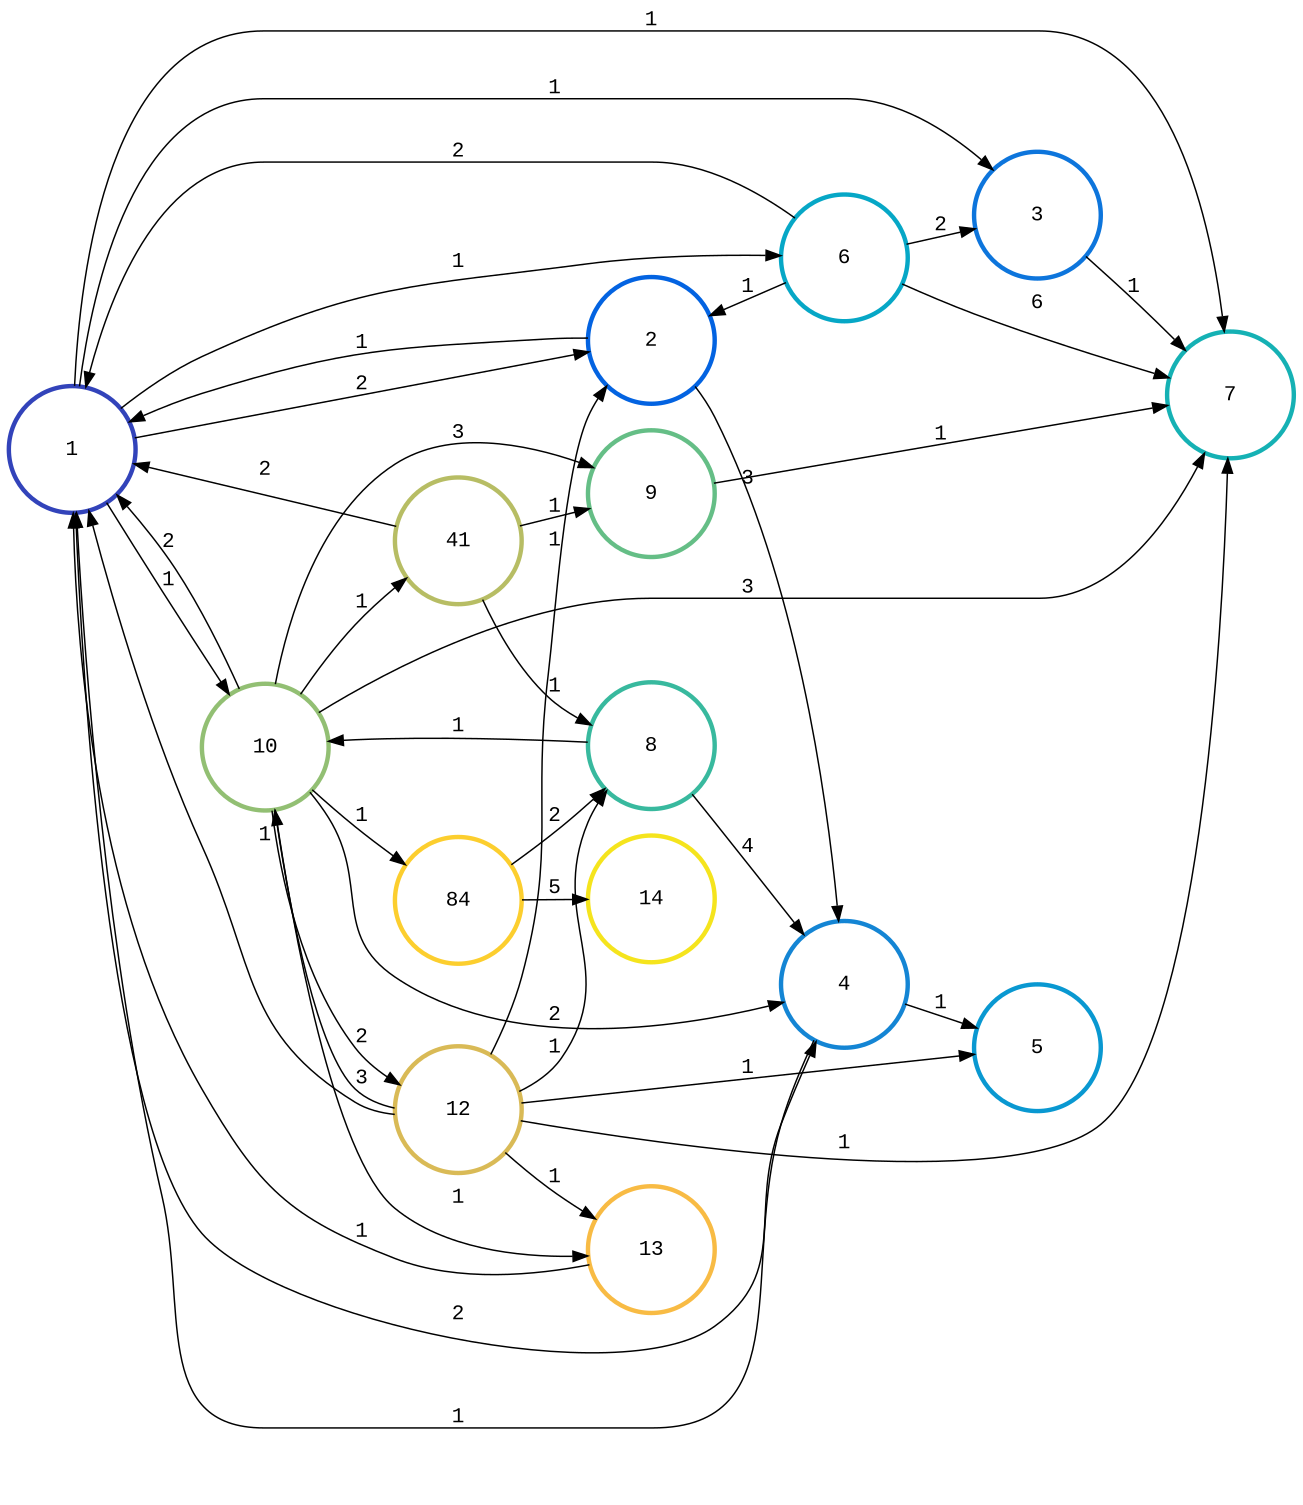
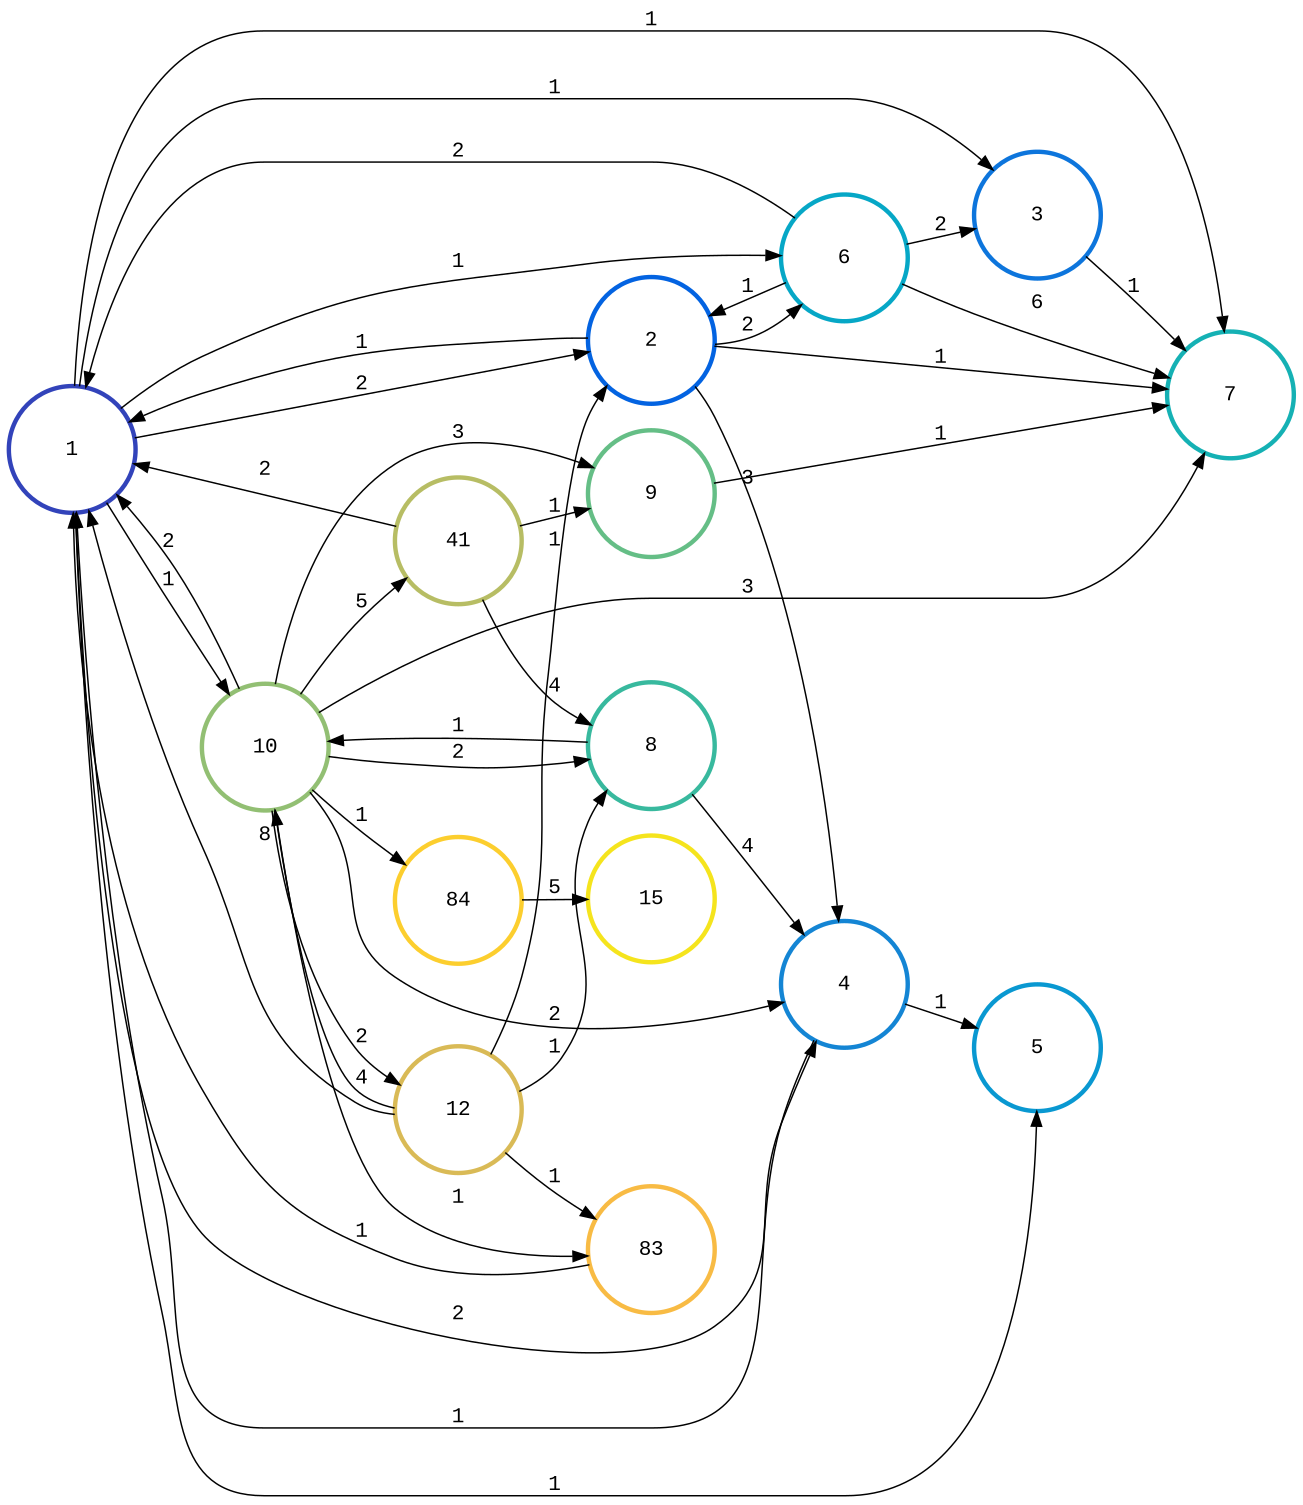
edge "2" -> "6": added, label "2"
edge "10" -> "41": label "1" -> "5"
edge "41" -> "8": label "1" -> "4"
edge "84" -> "8": now "10" -> "8"
edge "12" -> "1": label "1" -> "8"
node "14": label "14" -> "15"
edge "12" -> "10": label "3" -> "4"
edge "12" -> "5": now "1" -> "5"
edge "12" -> "7": now "2" -> "7"
node "13": label "13" -> "83"
